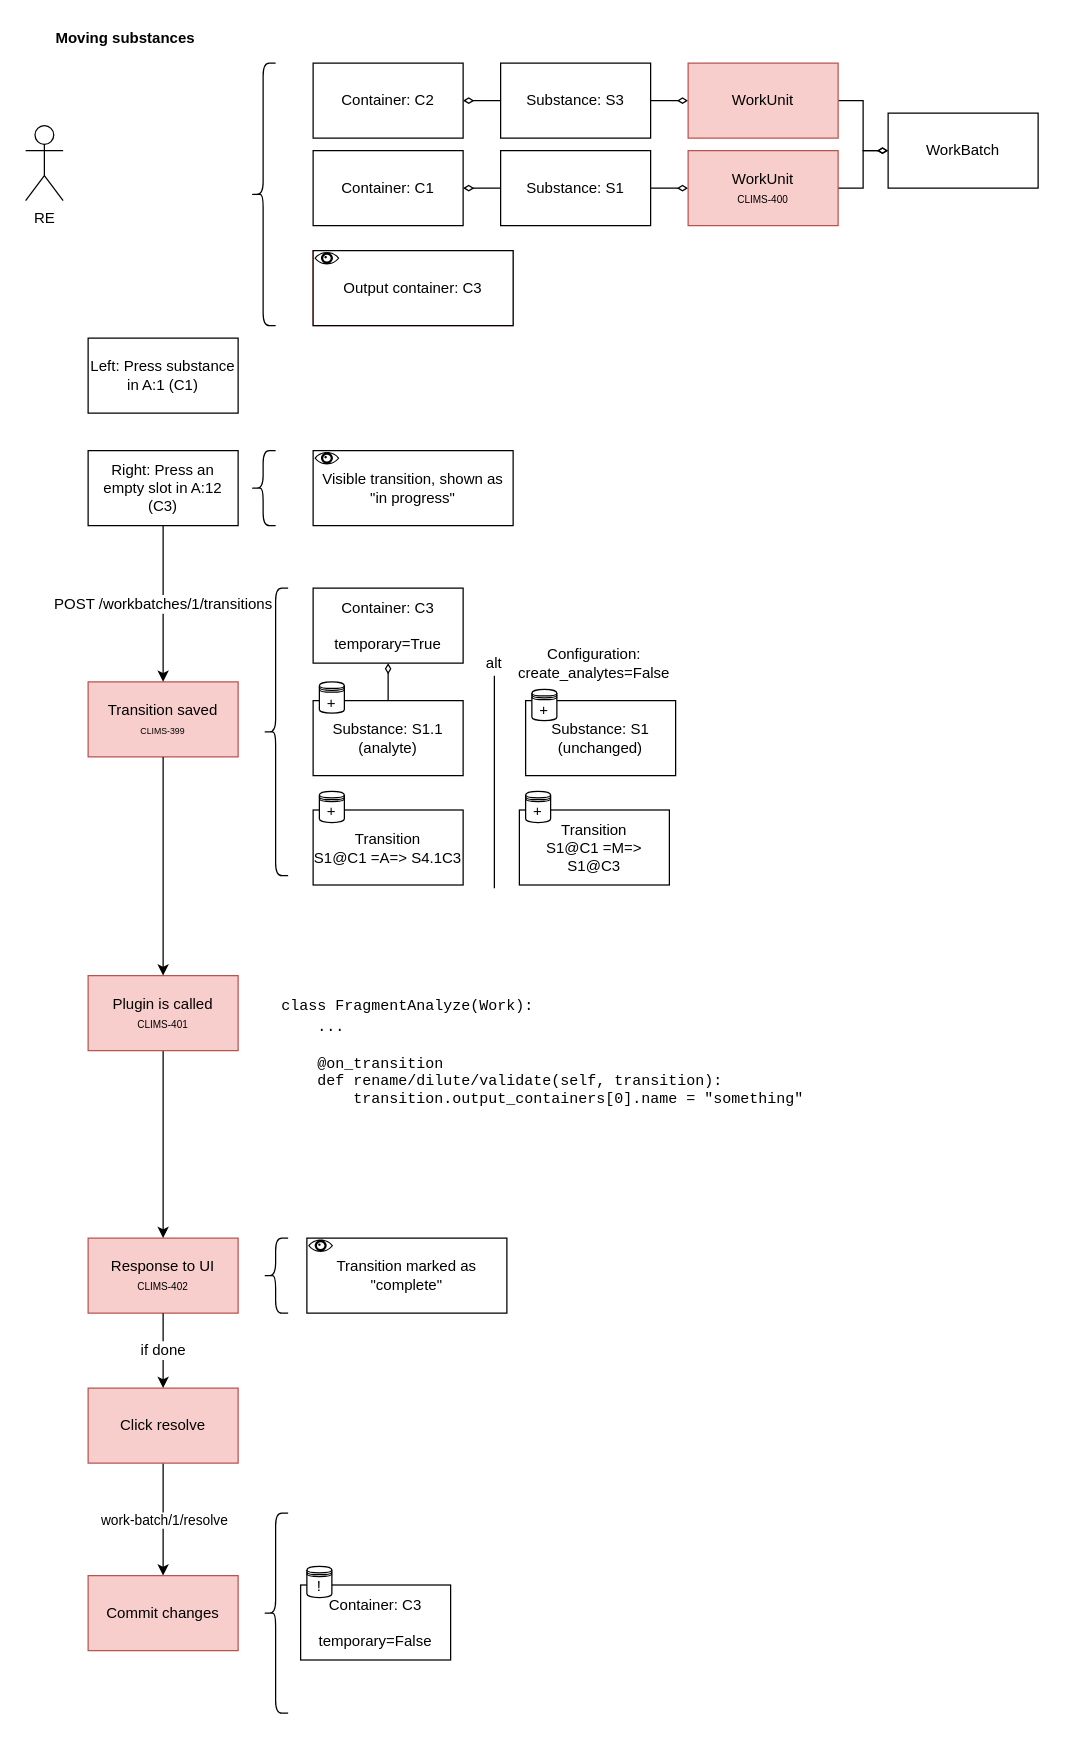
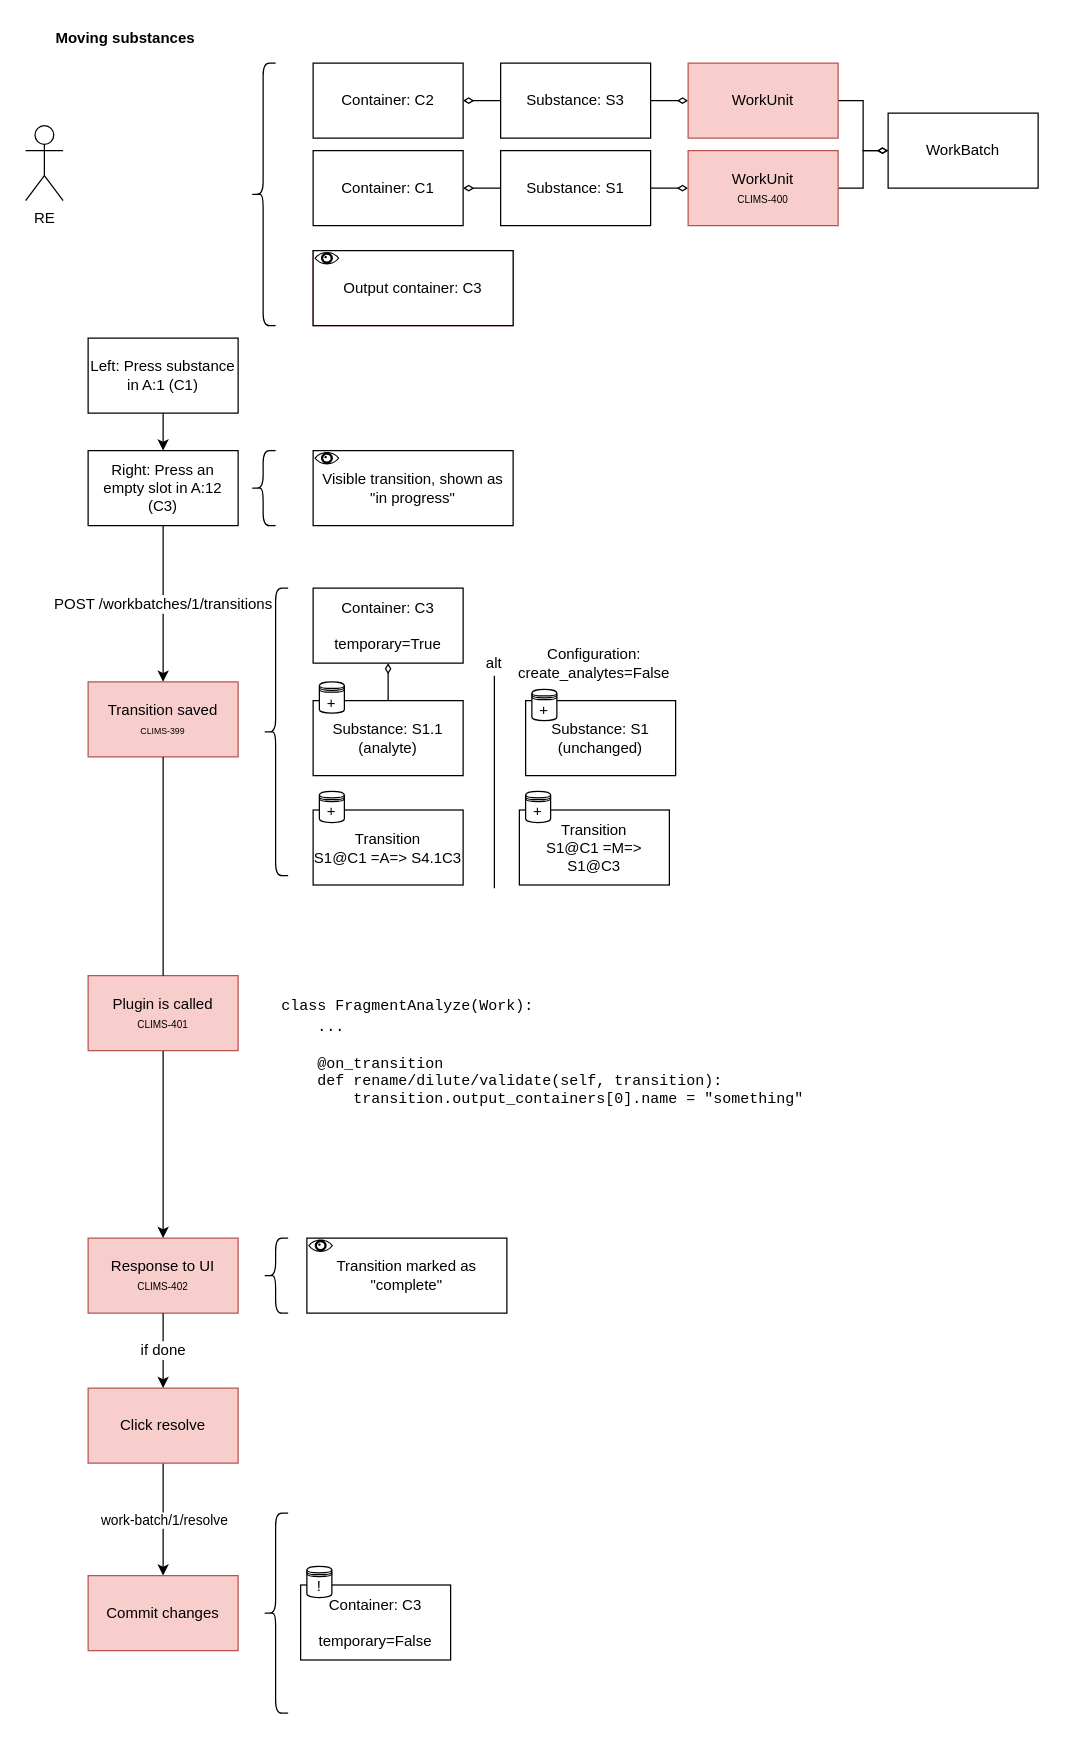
edge "Left: Press substance in A:1 (C1)" -> "Right: Press an empty slot in A:12 (C3)": added
edge "Transition saved CLIMS-399" -> "Plugin is called CLIMS-401": arrowhead classic -> none
